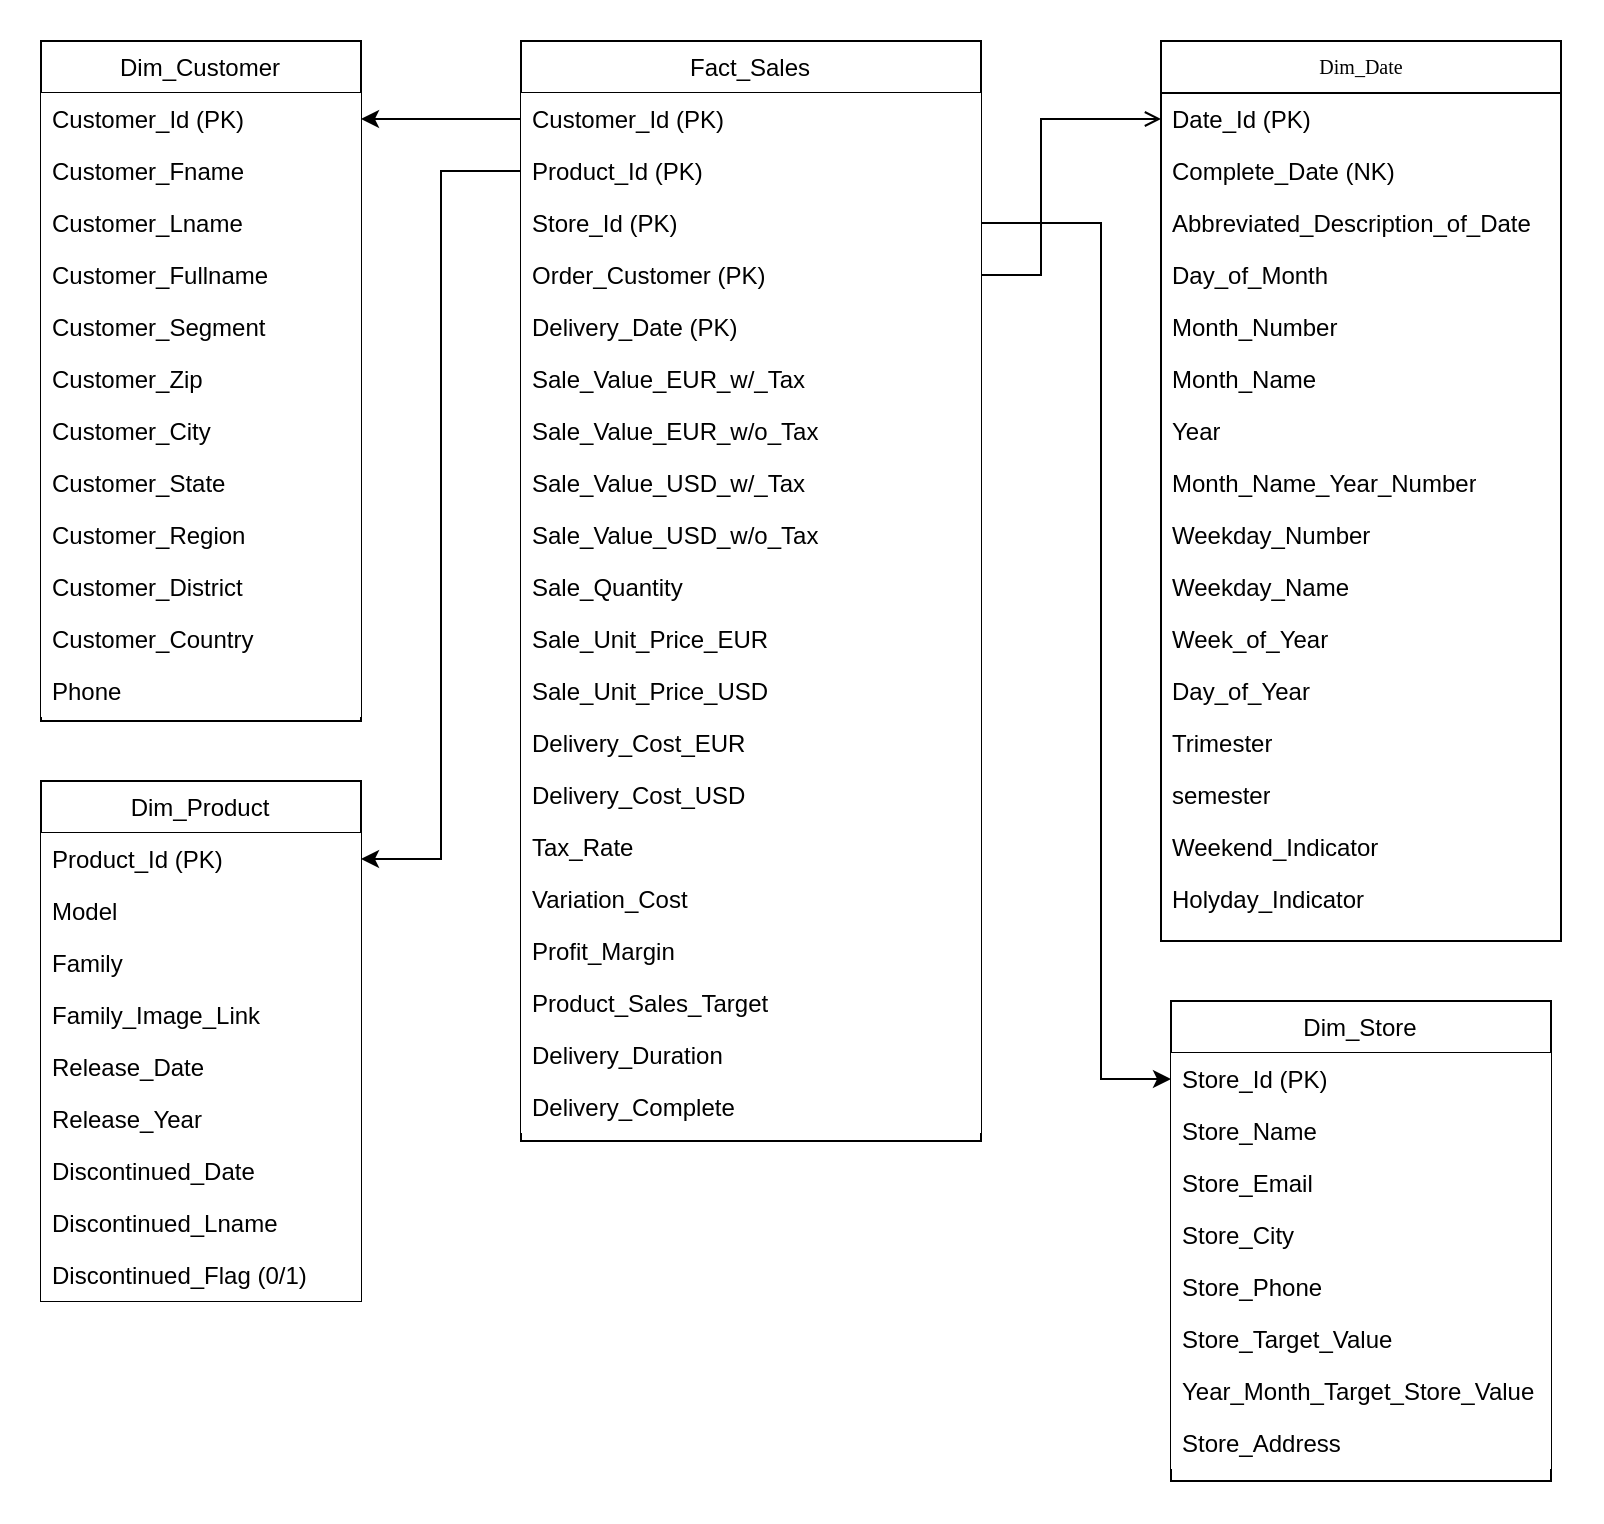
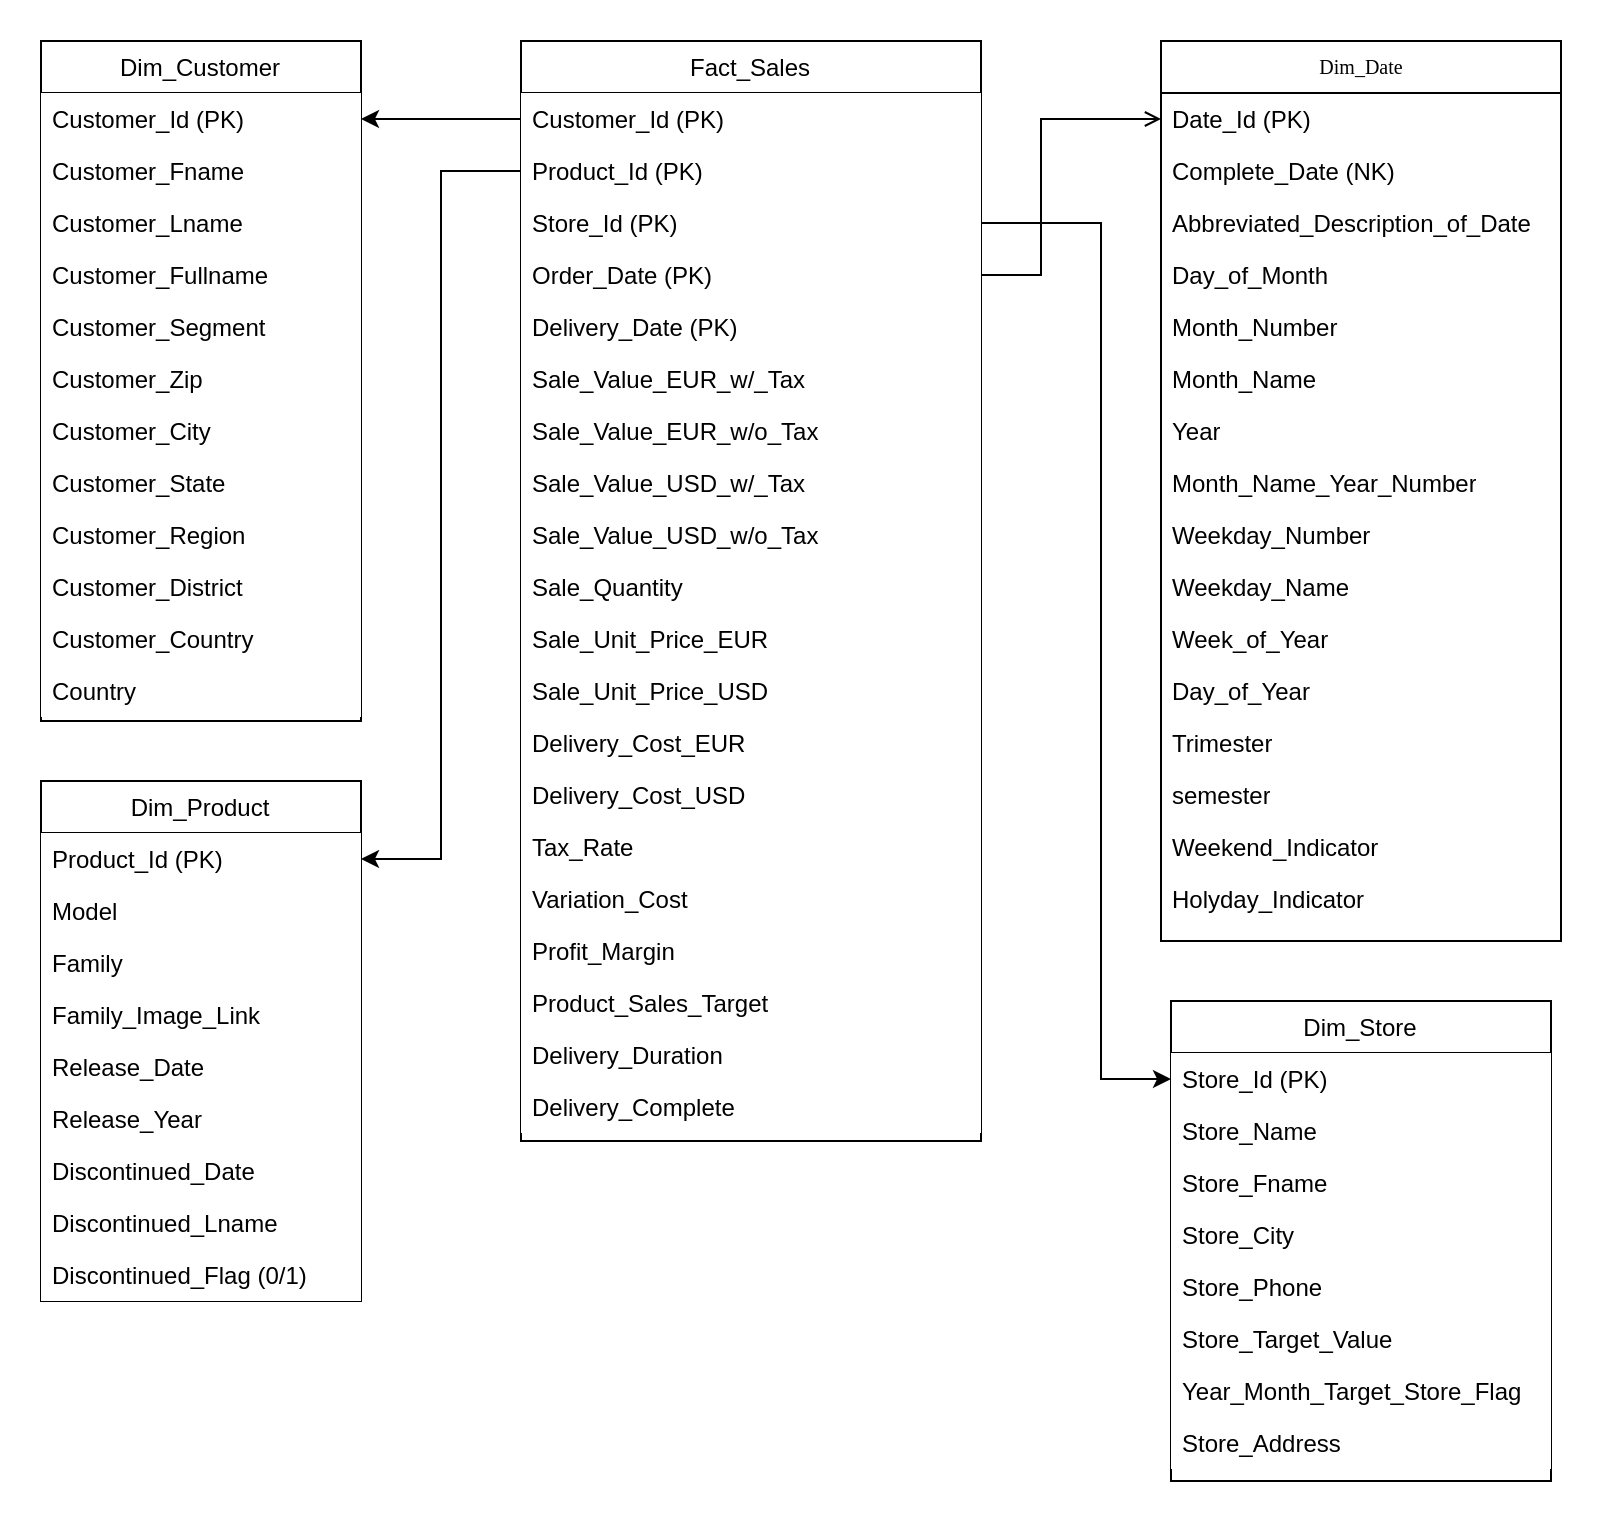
node "Order_Customer (PK)": label "Order_Customer (PK)" -> "Order_Date (PK)"
node "Phone": label "Phone" -> "Country"
node "Store_Email": label "Store_Email" -> "Store_Fname"
node "Year_Month_Target_Store_Value": label "Year_Month_Target_Store_Value" -> "Year_Month_Target_Store_Flag"
